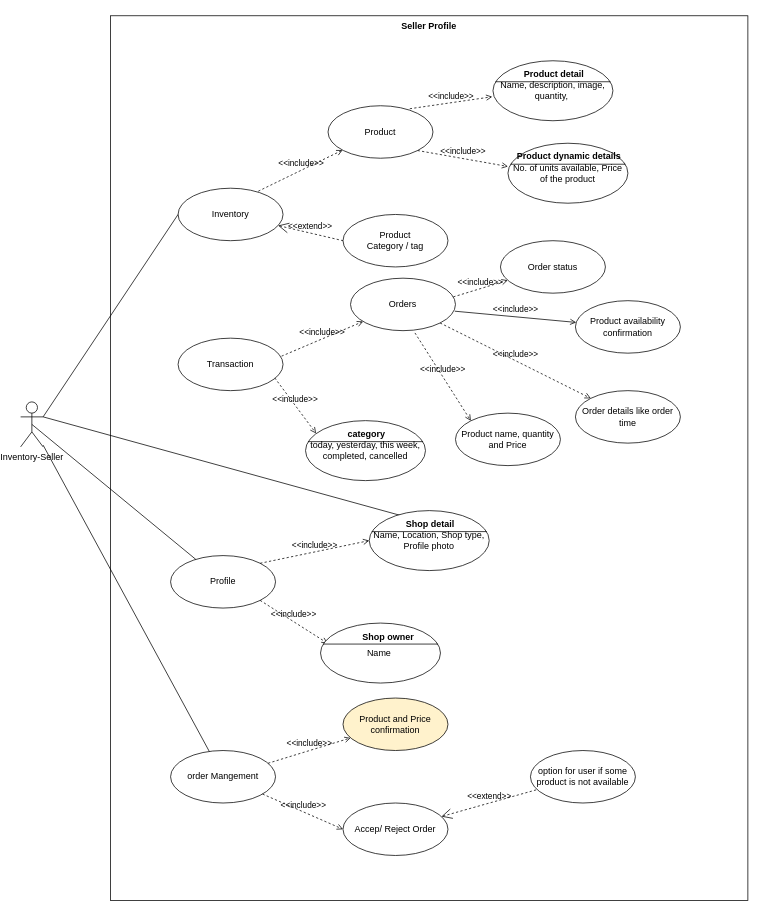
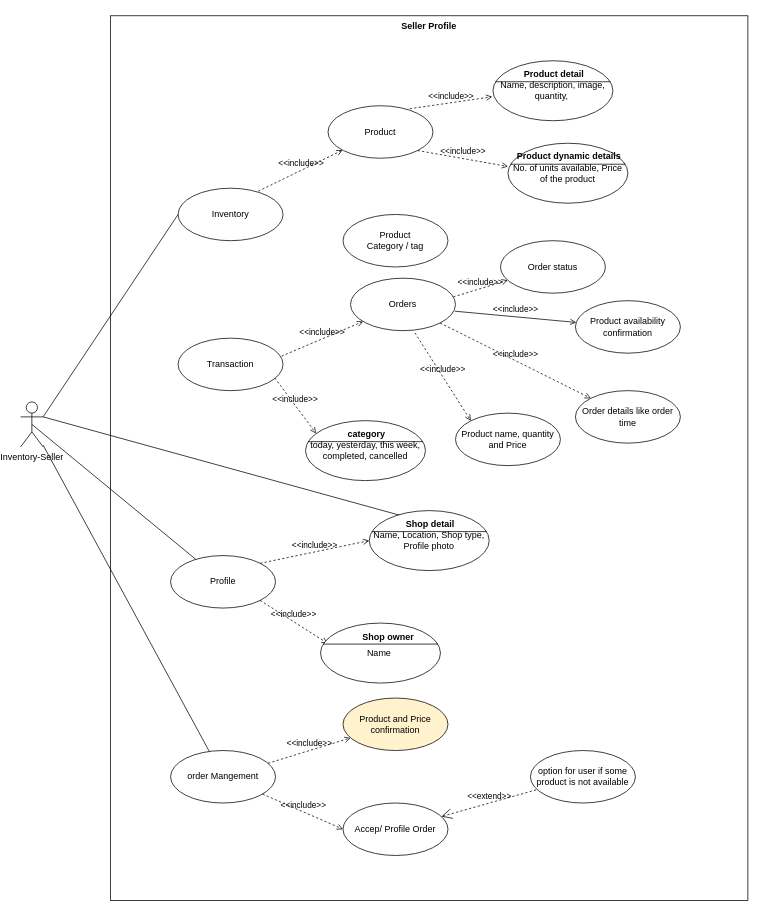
edge "Product Category / tag" -> "Inventory": removed, label "<<extend>>"
node "Accep/ Reject Order": label "Accep/ Reject Order" -> "Accep/ Profile Order"
